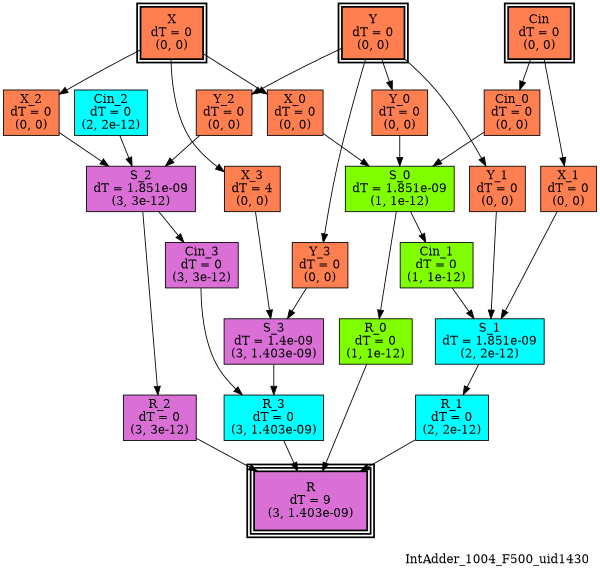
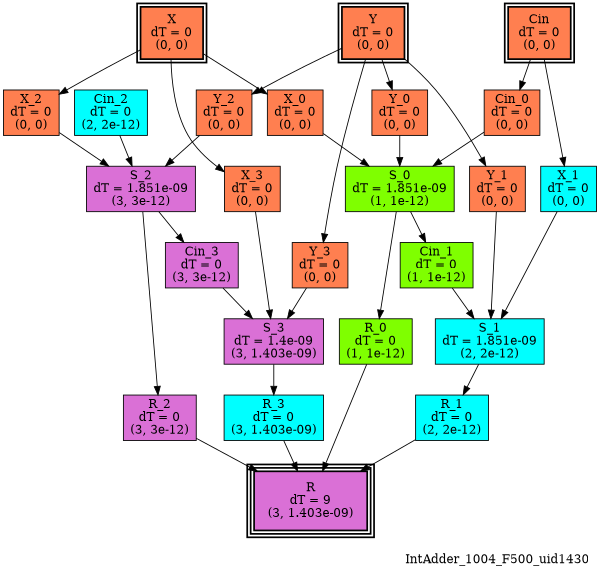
node "X_3 dT = 4 (0, 0)": label "X_3 dT = 4 (0, 0)" -> "X_3 dT = 0 (0, 0)"
node "X_1 dT = 0 (0, 0)": fillcolor coral -> cyan
edge "Cin_3 dT = 0 (3, 3e-12)" -> "R_3 dT = 0 (3, 1.403e-09)": now "Cin_3 dT = 0 (3, 3e-12)" -> "S_3 dT = 1.4e-09 (3, 1.403e-09)"
